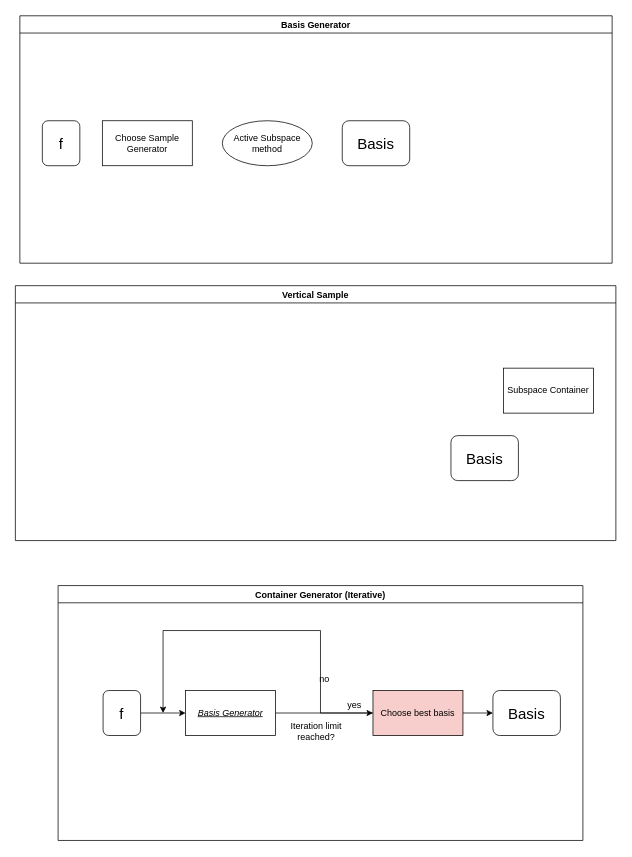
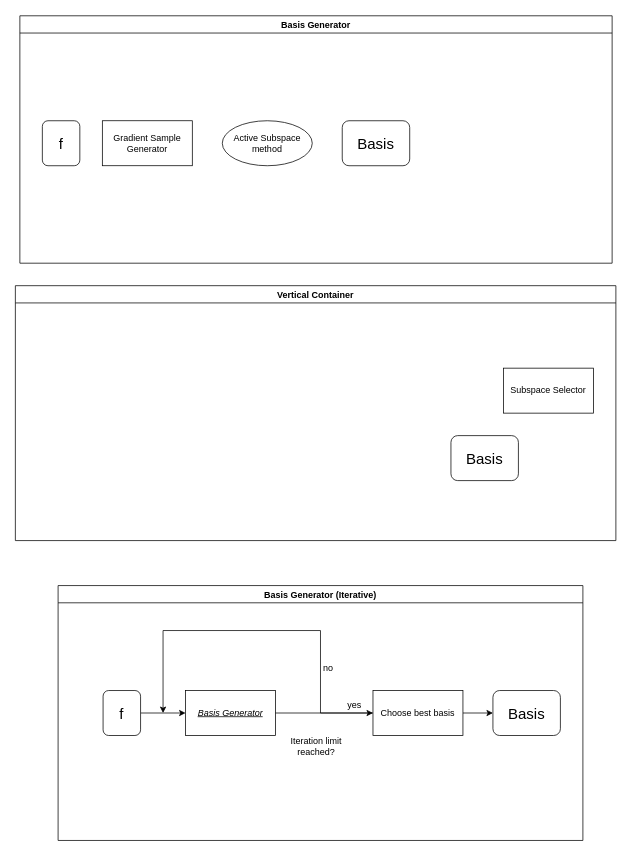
node "Choose Sample Generator": label "Choose Sample Generator" -> "Gradient Sample Generator"
node "Vertical Sample": label "Vertical Sample" -> "Vertical Container"
node "Subspace Container": label "Subspace Container" -> "Subspace Selector"
node "Container Generator (Iterative)": label "Container Generator (Iterative)" -> "Basis Generator (Iterative)"
node "no": moved (324, 679) -> (328, 668)
node "Choose best basis": fillcolor #f8cecc -> #ffffff
node "Iteration limit reached?": moved (316, 732) -> (316, 747)
